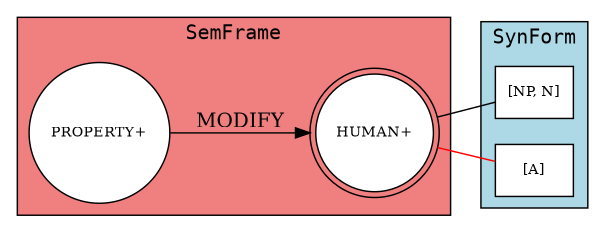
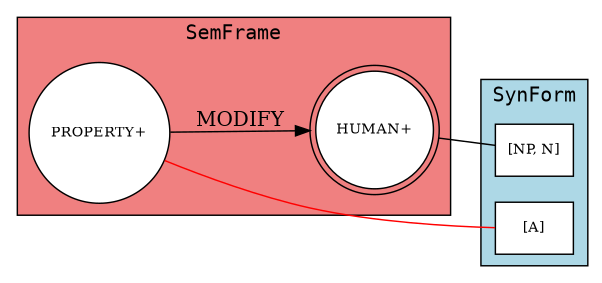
edge "HUMAN+" -- "[A]": now "PROPERTY+" -- "[A]"
